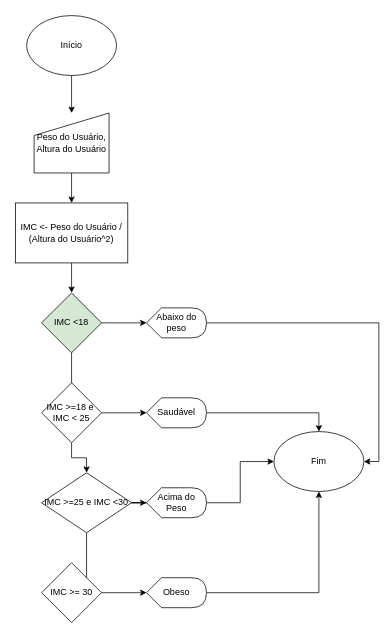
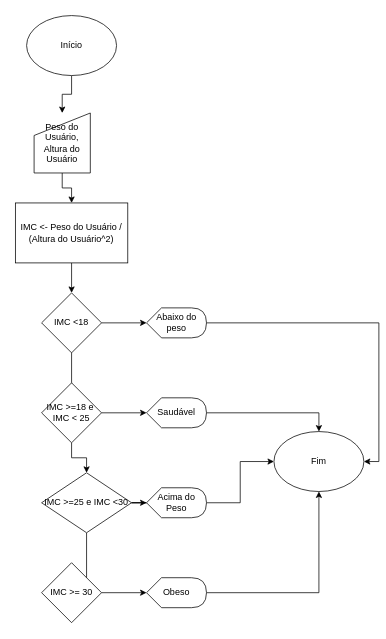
node "Peso do Usuário, Altura do Usuário": size 75x60 -> 56x60
node "IMC <18": fillcolor #d5e8d4 -> #ffffff
